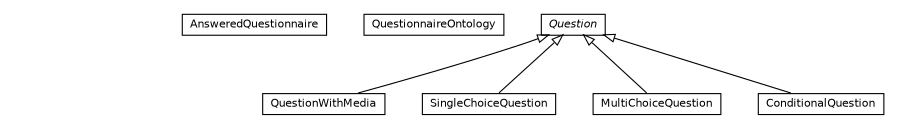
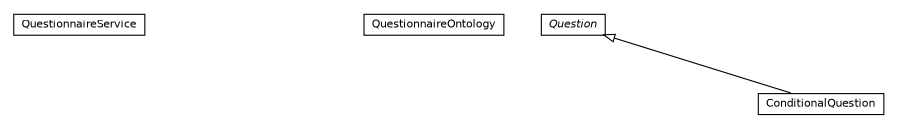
node "QuestionnaireService": added
node "AnsweredQuestionnaire": removed
node "QuestionWithMedia": removed
node "SingleChoiceQuestion": removed
node "MultiChoiceQuestion": removed
